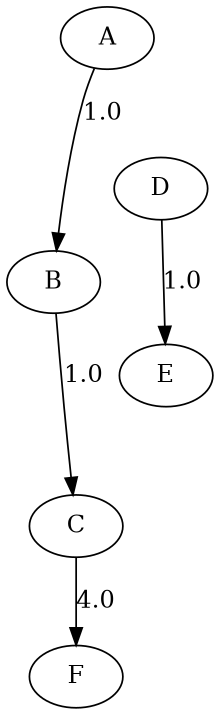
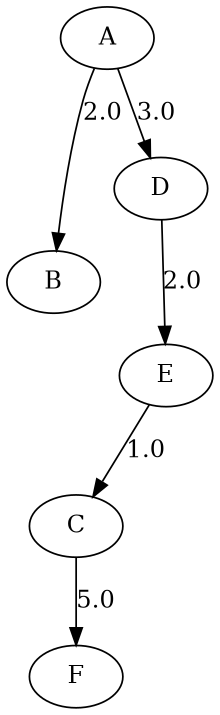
edge "A" -> "D": added, label "3.0"
edge "A" -> "B": label "1.0" -> "2.0"
edge "D" -> "E": label "1.0" -> "2.0"
edge "B" -> "C": now "E" -> "C"
edge "C" -> "F": label "4.0" -> "5.0"
